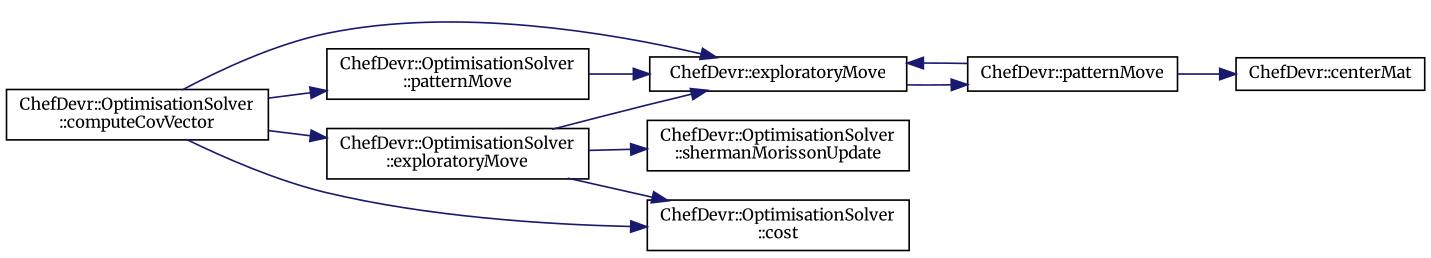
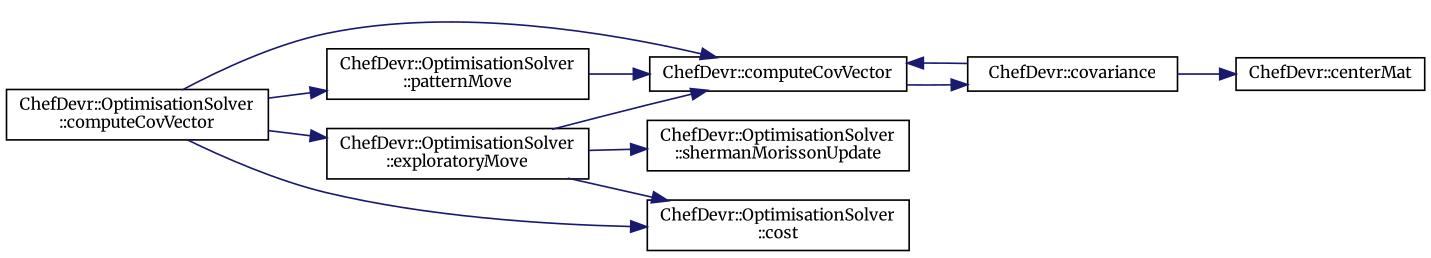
node "ChefDevr::exploratoryMove": label "ChefDevr::exploratoryMove" -> "ChefDevr::computeCovVector"
node "ChefDevr::patternMove": label "ChefDevr::patternMove" -> "ChefDevr::covariance"
